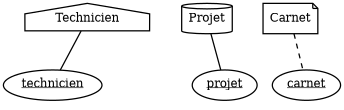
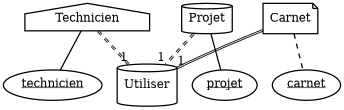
node "Utiliser": added
